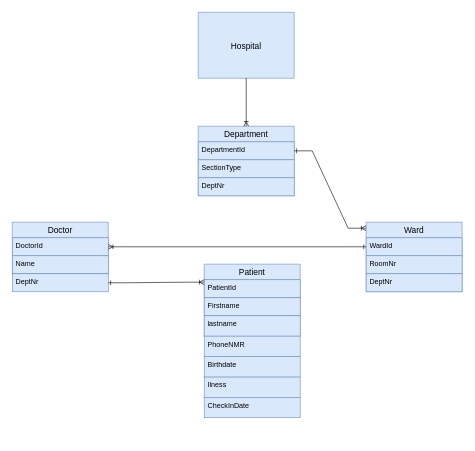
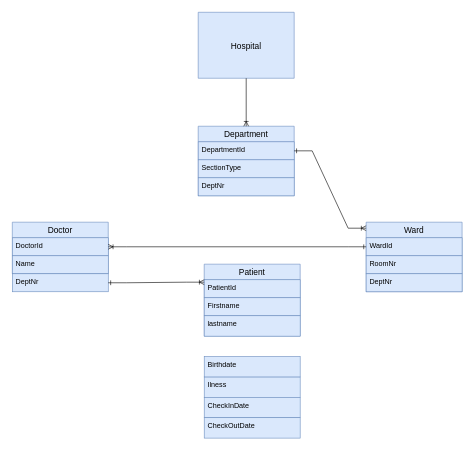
node "PhoneNMR": removed
node "CheckOutDate": added
